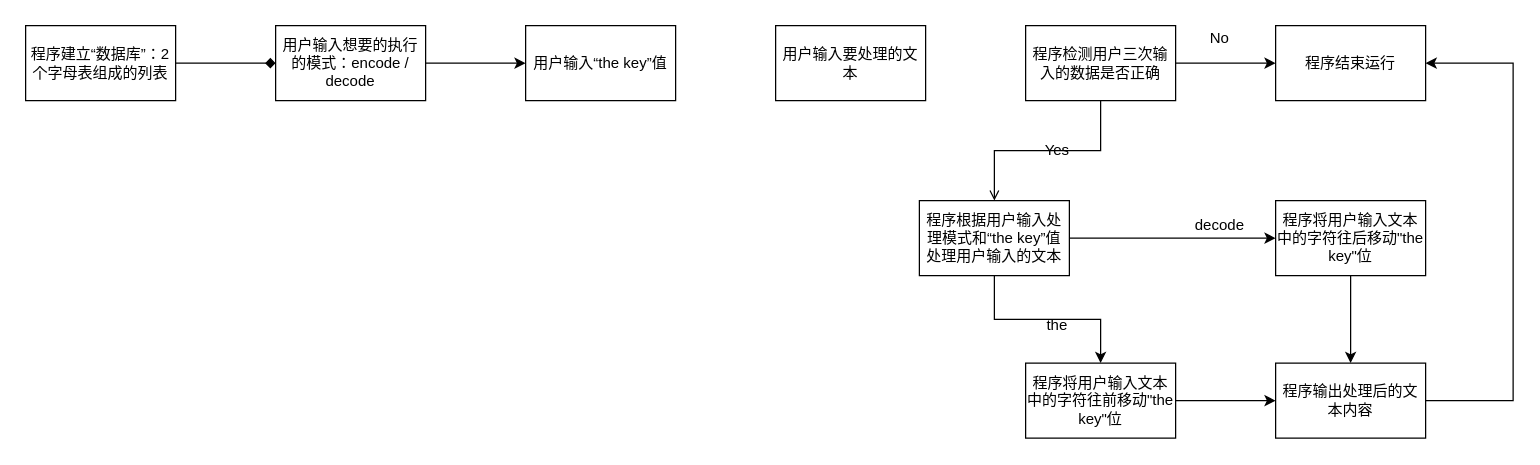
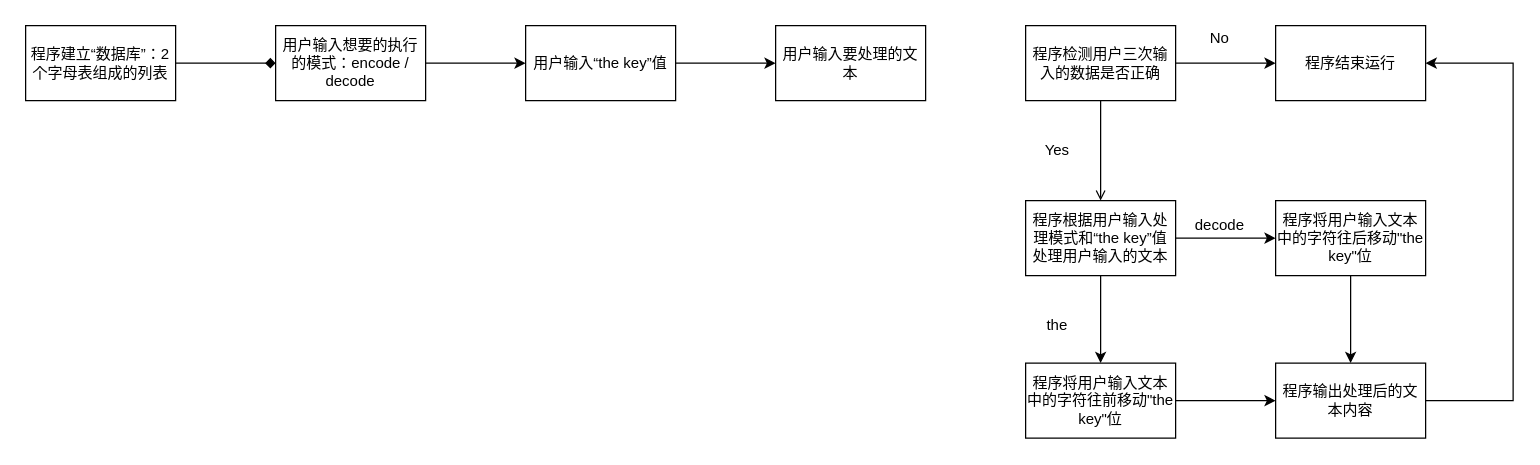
edge "用户输入“the key”值" -> "用户输入要处理的文本": added
node "程序根据用户输入处理模式和“the key”值处理用户输入的文本": moved (994, 238) -> (1101, 238)
